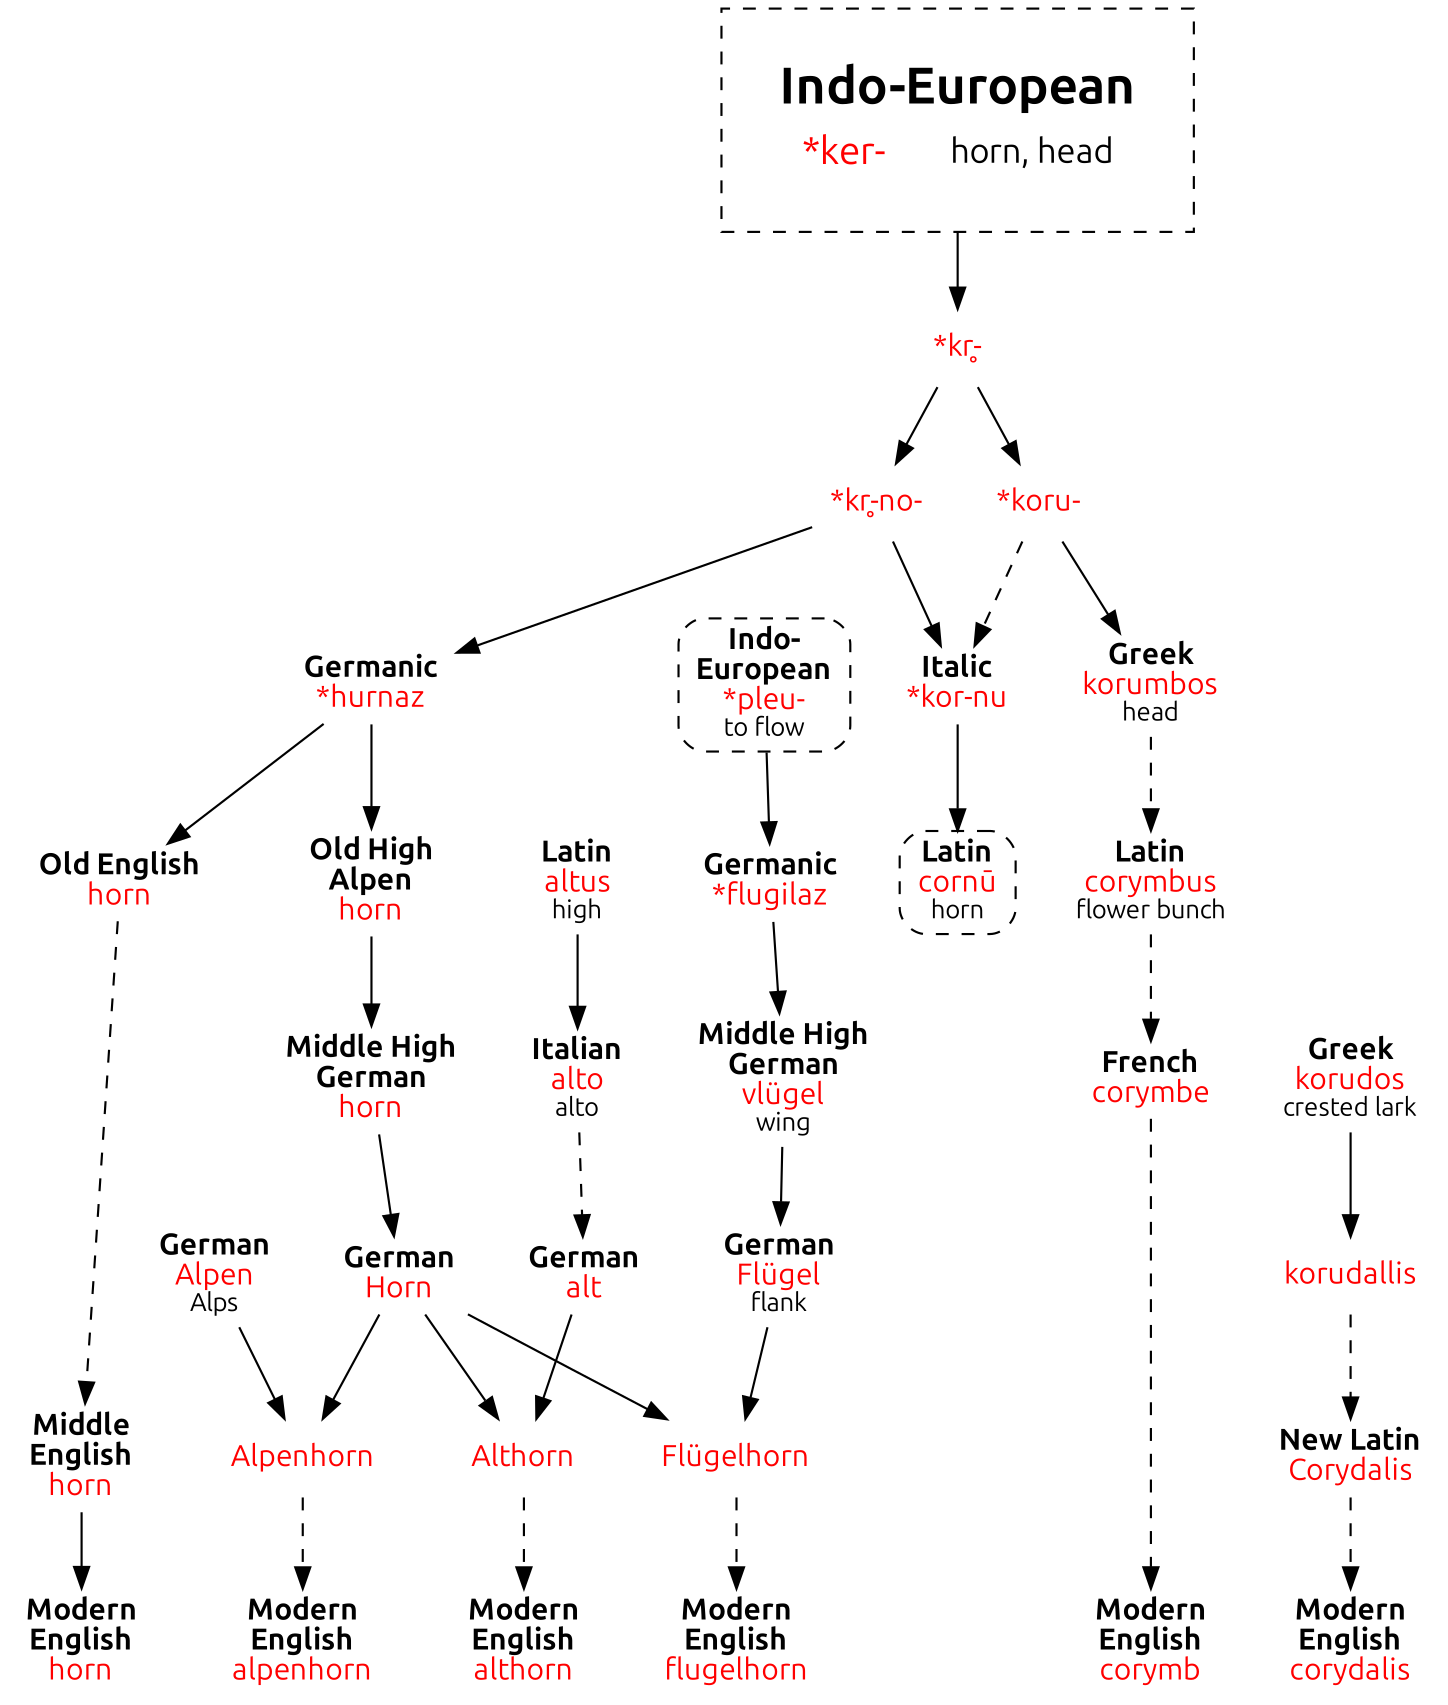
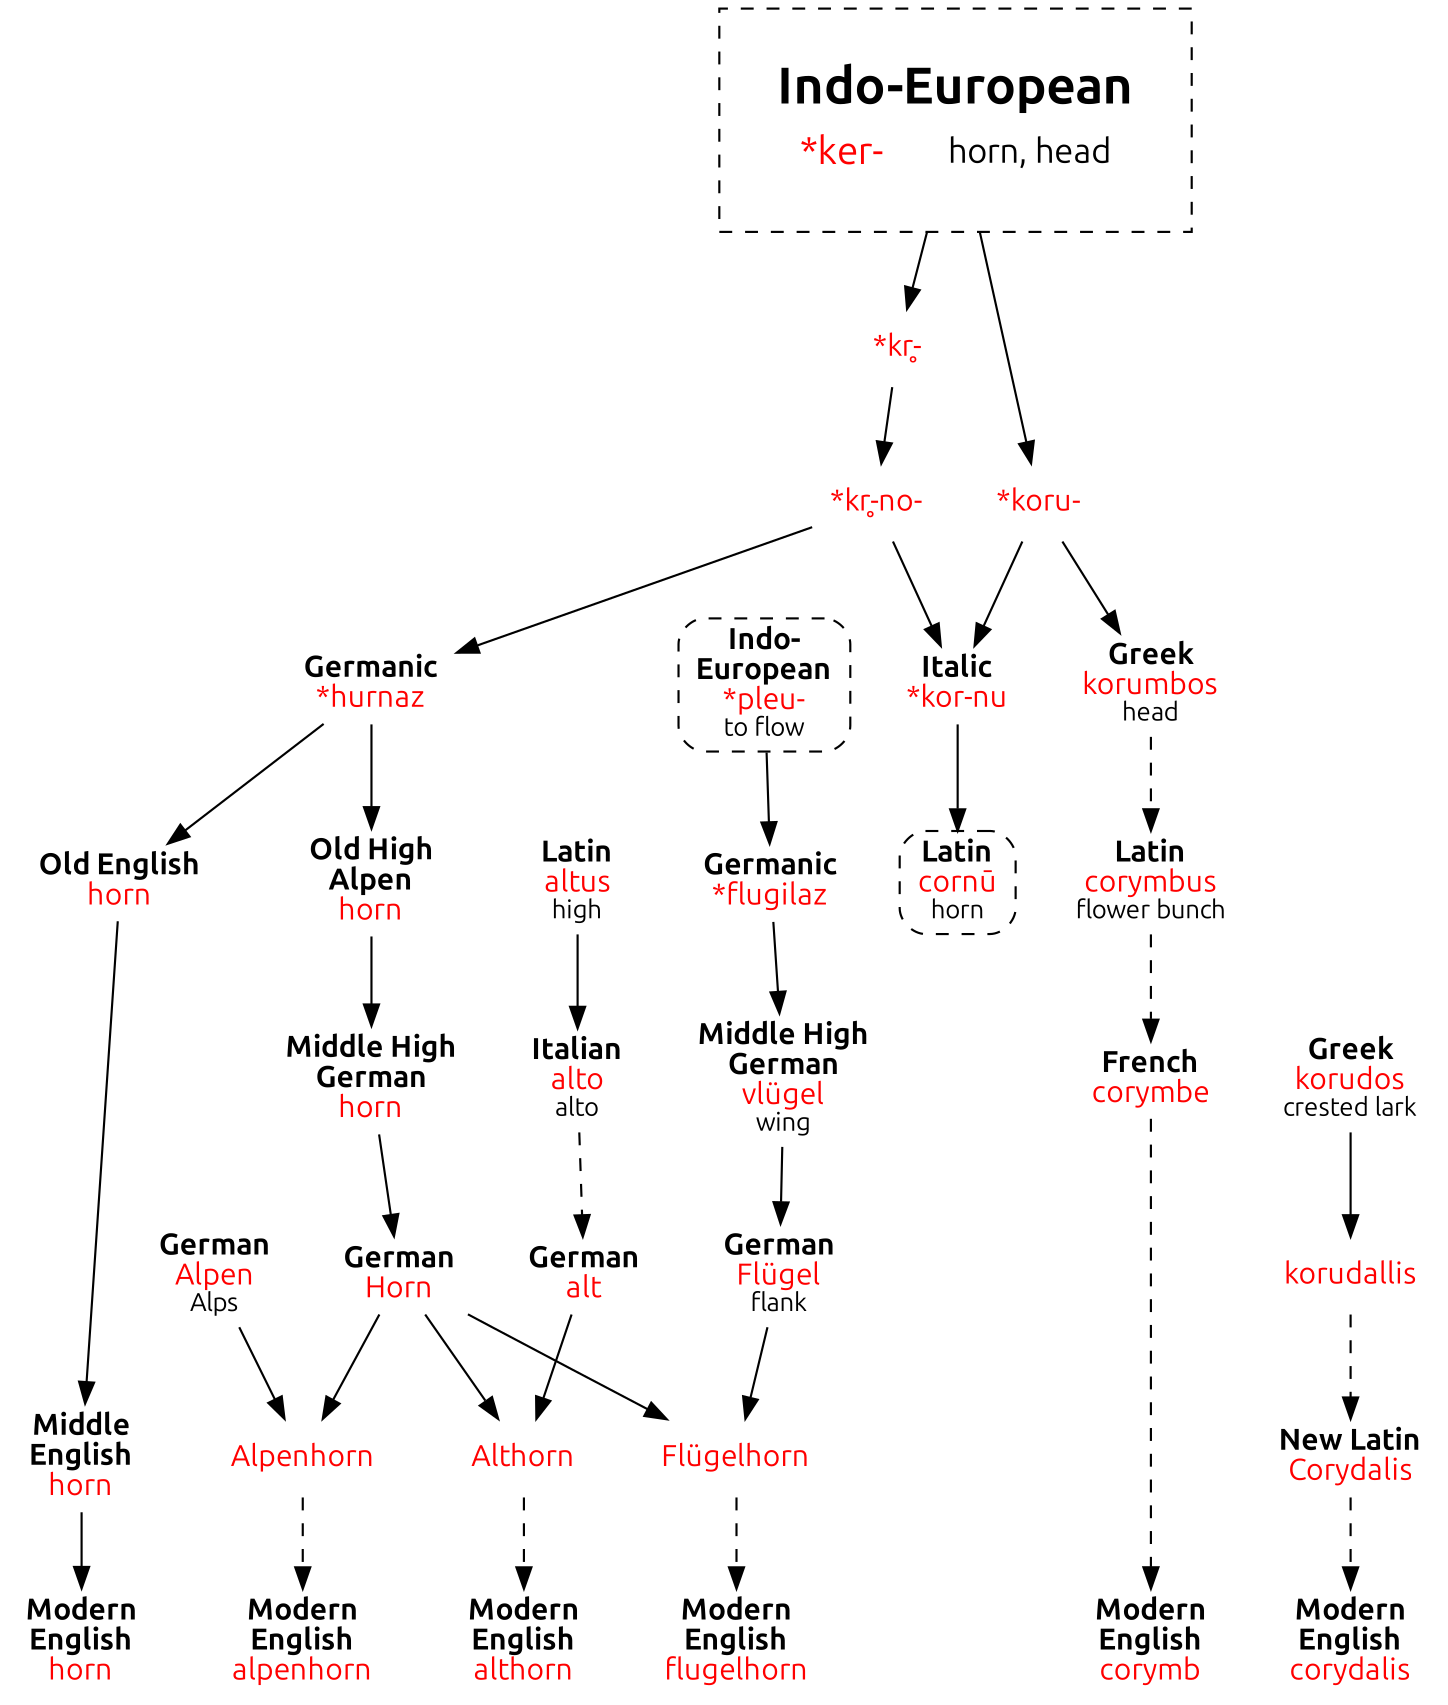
edge "*kr̥-" -> "*koru-": now "Indo-European" -> "*koru-"
edge "*koru-" -> "Italic": style dashed -> solid
edge "Old English" -> "Middle": style dashed -> solid
